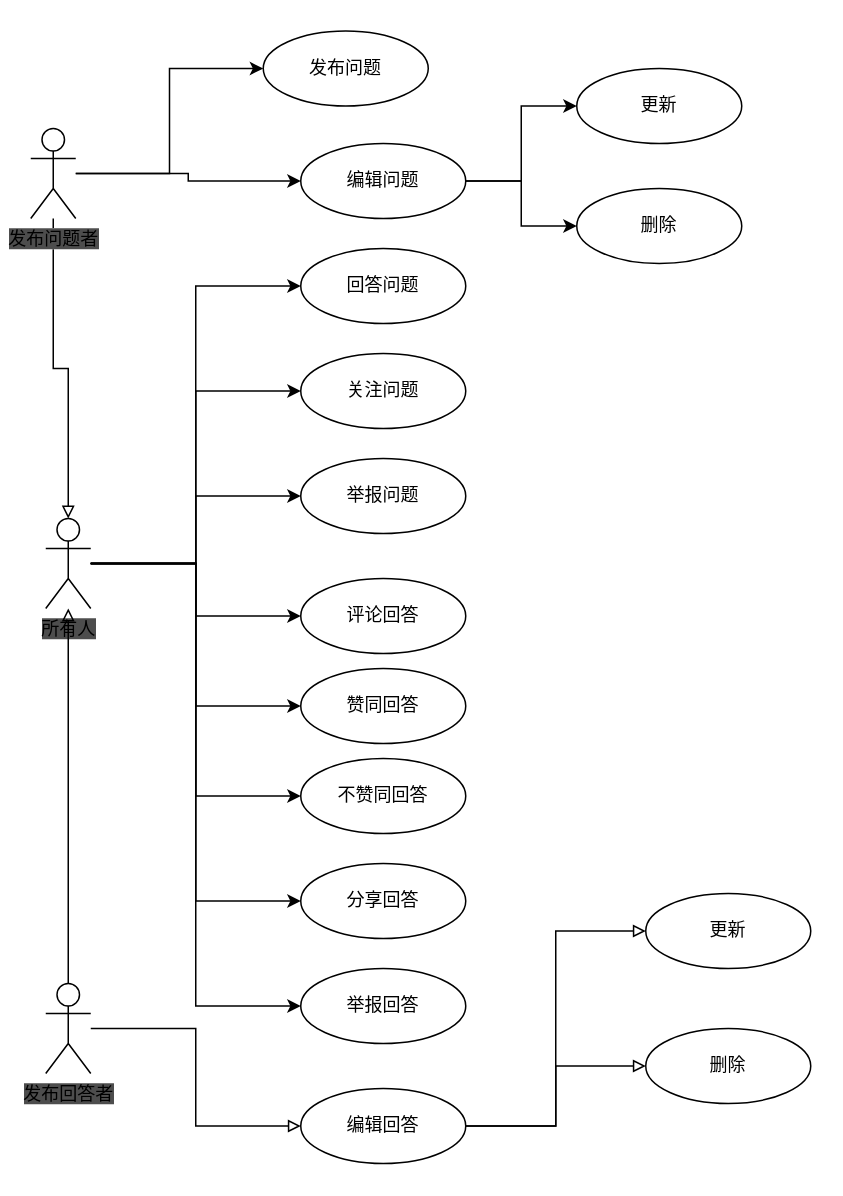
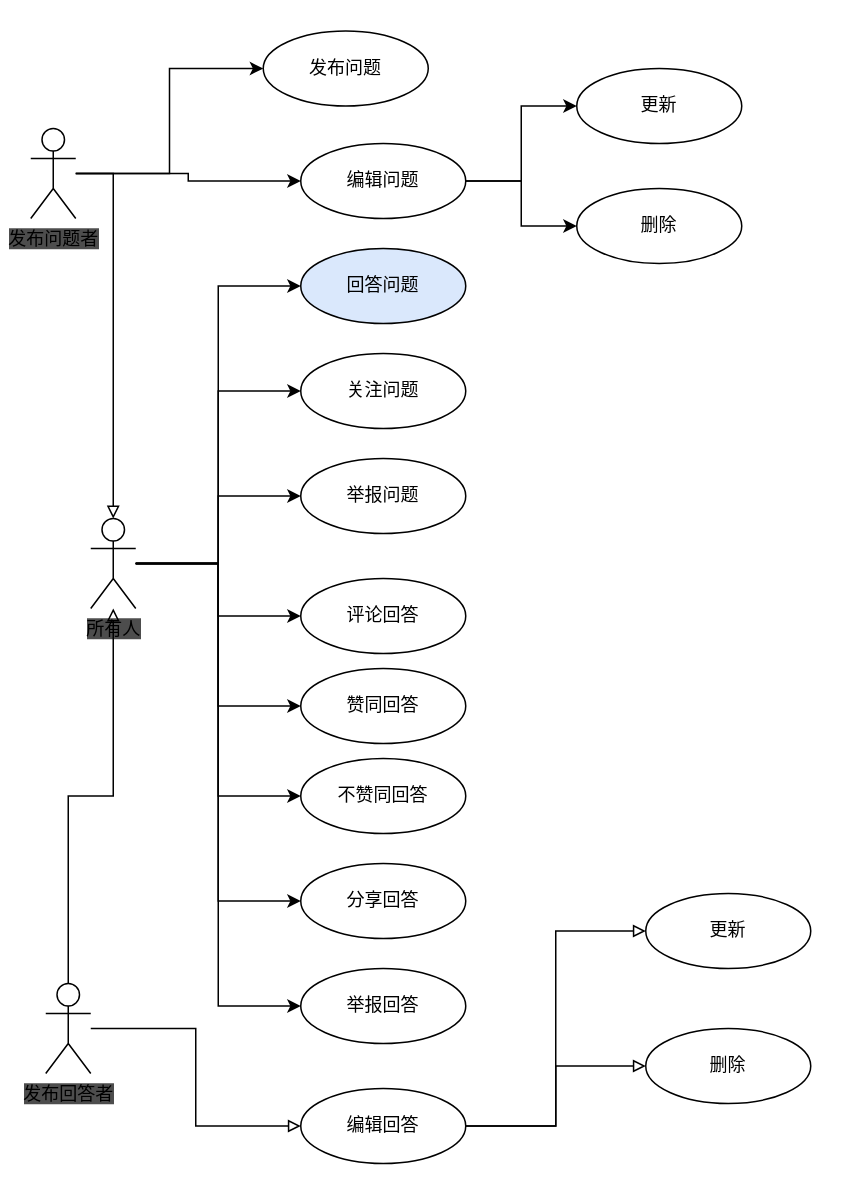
node "回答问题": fillcolor #ffffff -> #dae8fc
node "所有人": moved (68, 563) -> (113, 563)
